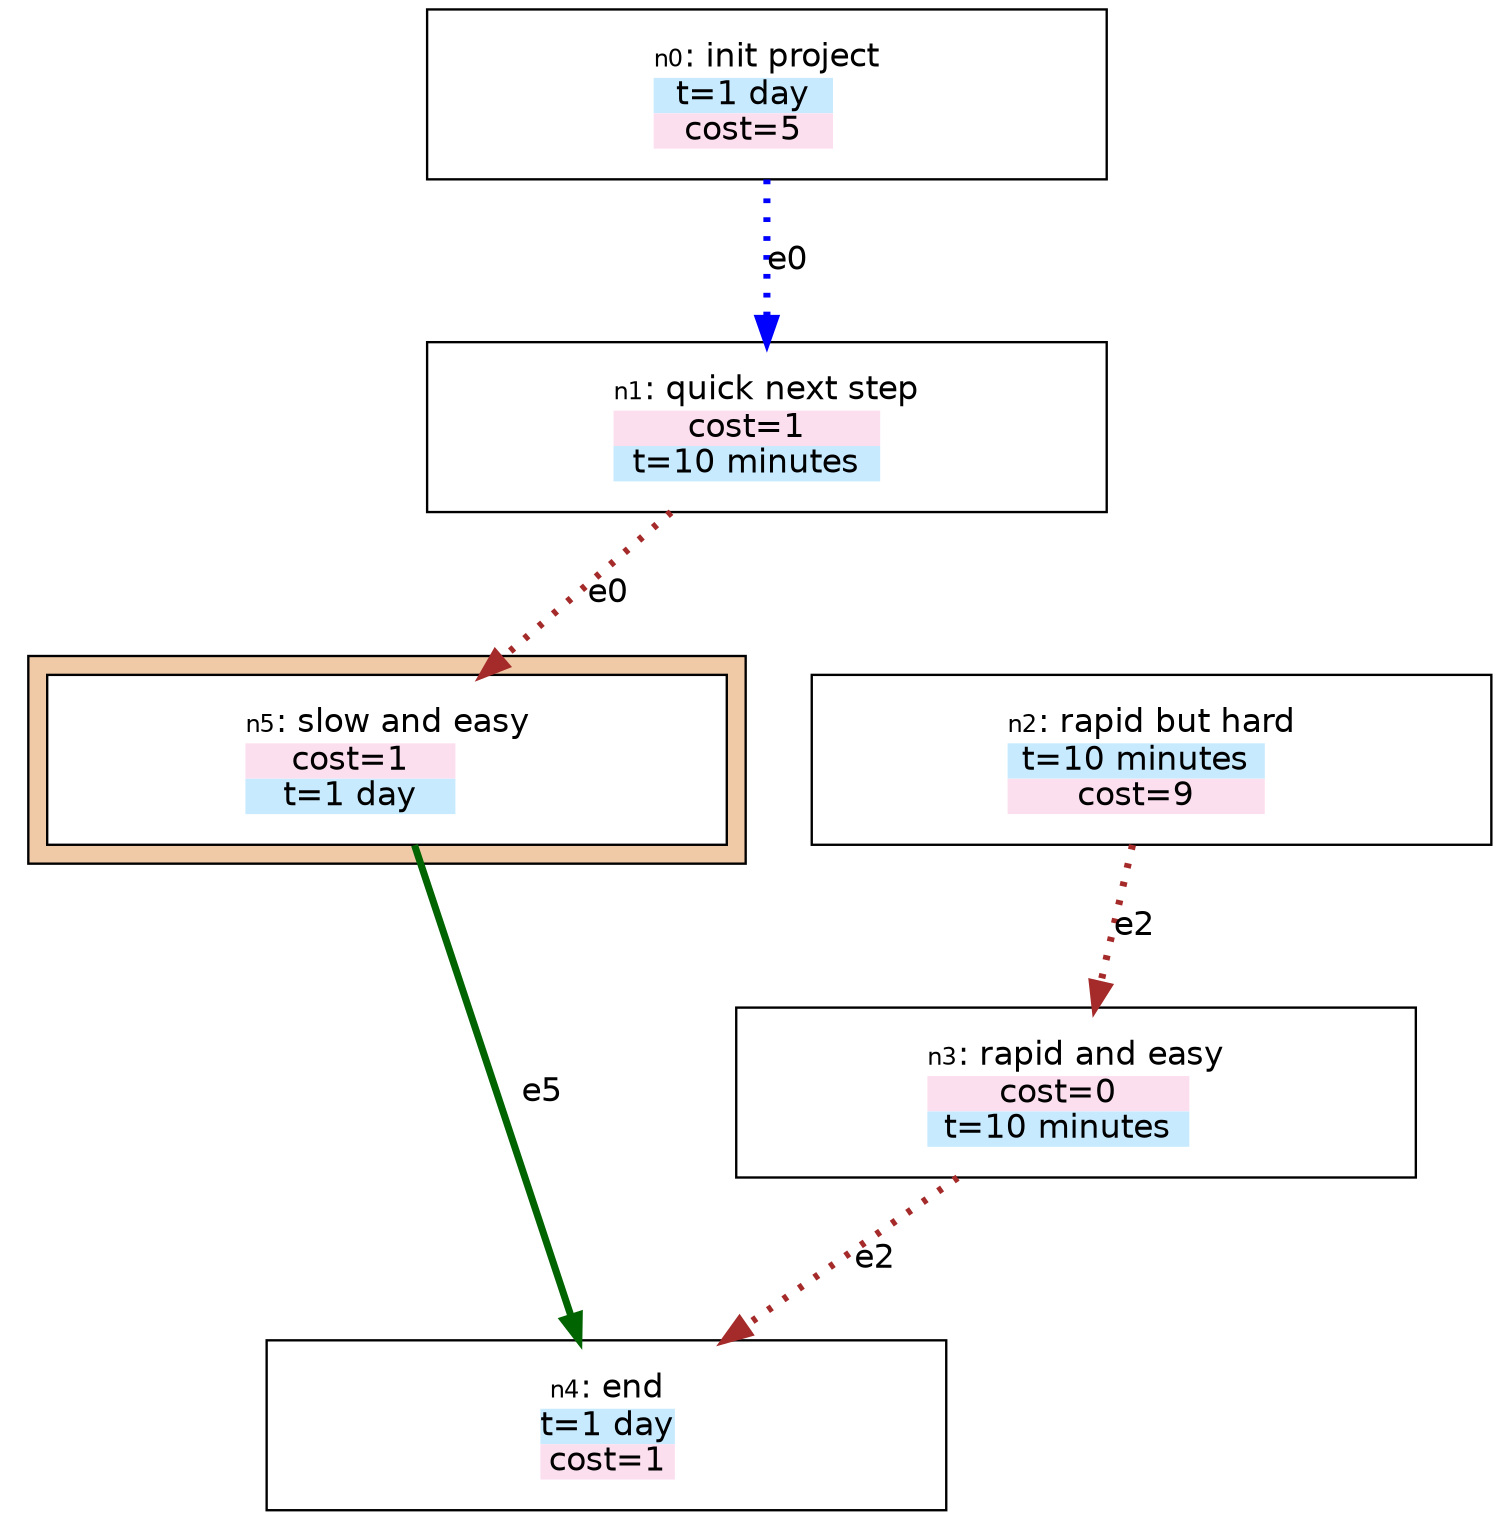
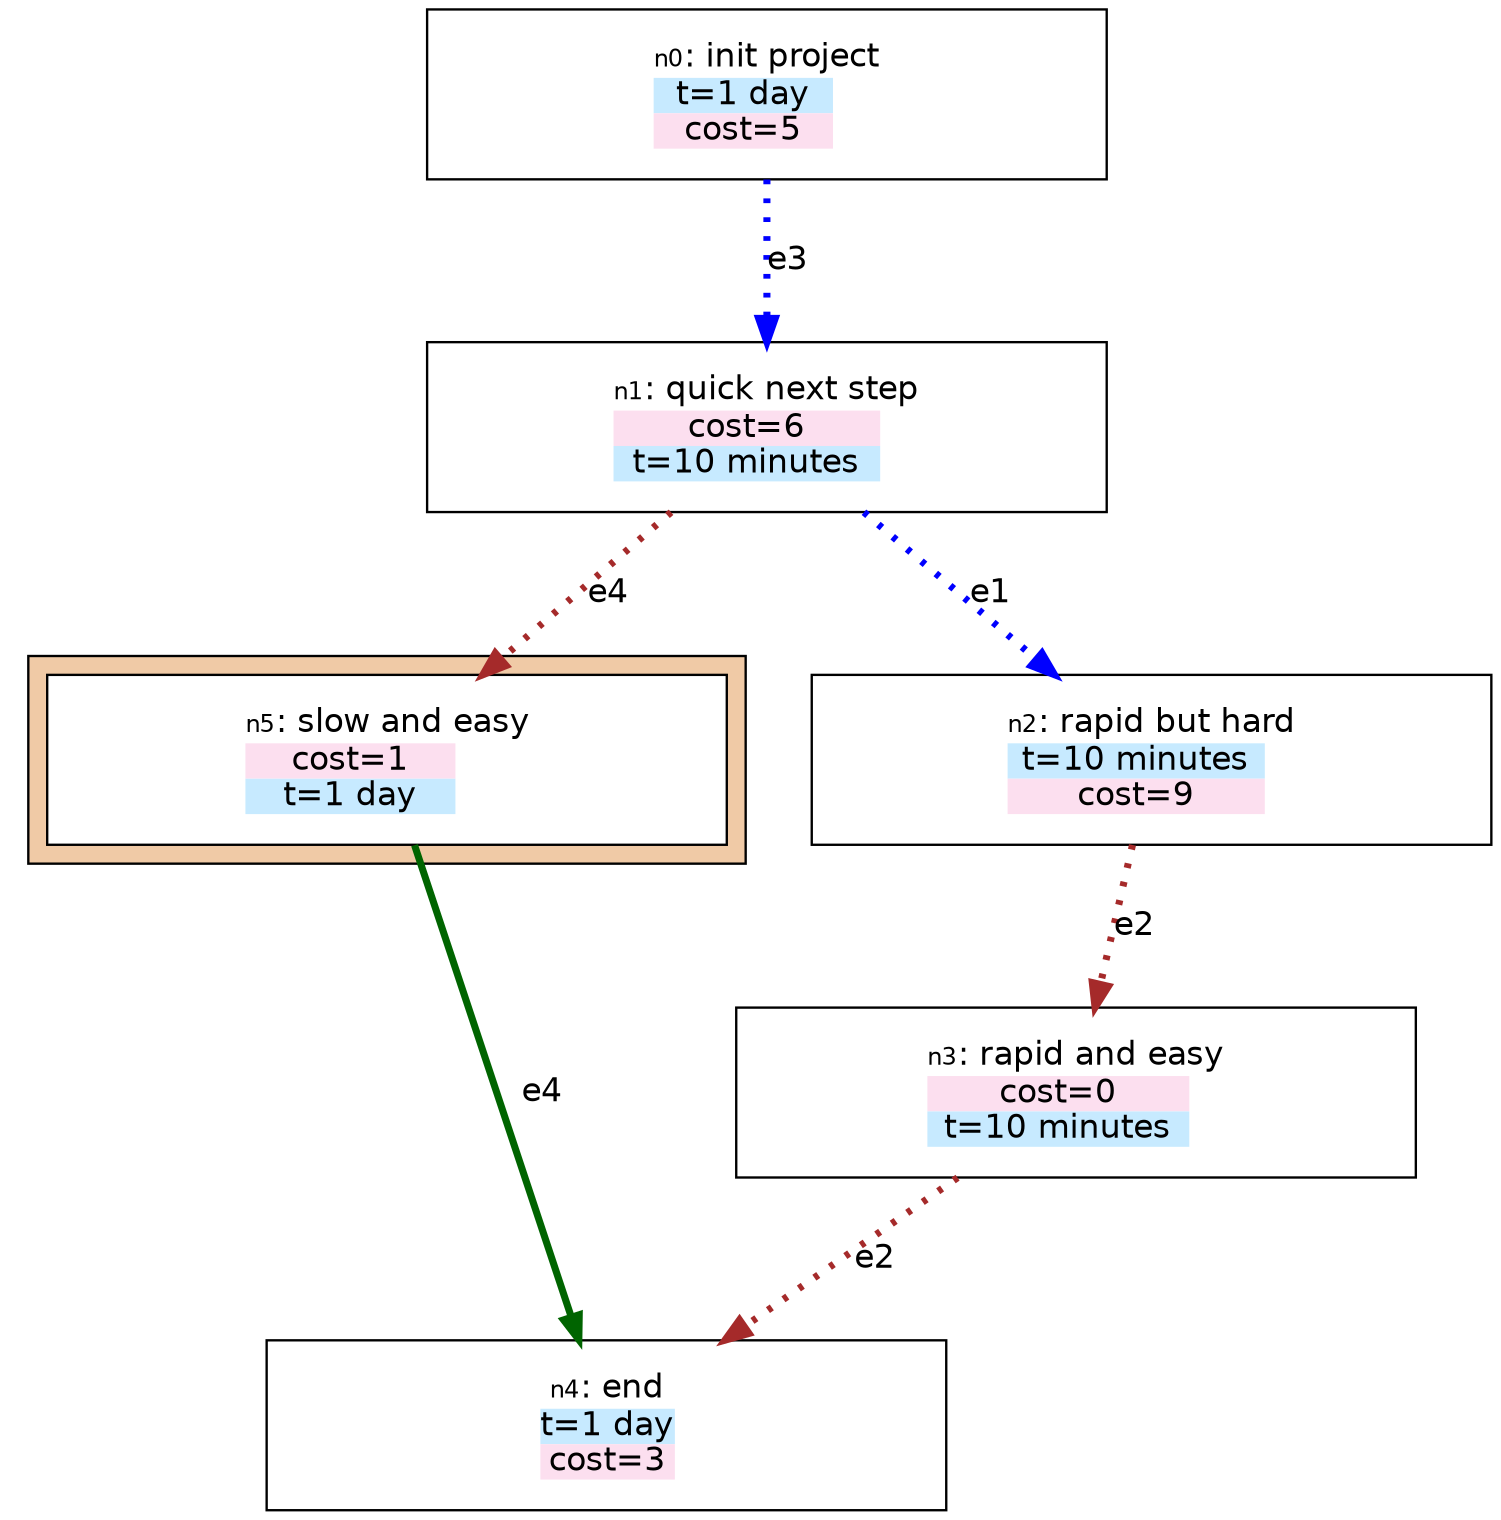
edge "n0" -> "n1": label "e0" -> "e3"
node "n1": text "cost=1" -> "cost=6"
edge "n1" -> "n2": added, label "e1"
edge "n1" -> "n5": label "e0" -> "e4"
edge "n5" -> "n4": label "e5" -> "e4"
node "n4": text "cost=1" -> "cost=3"
